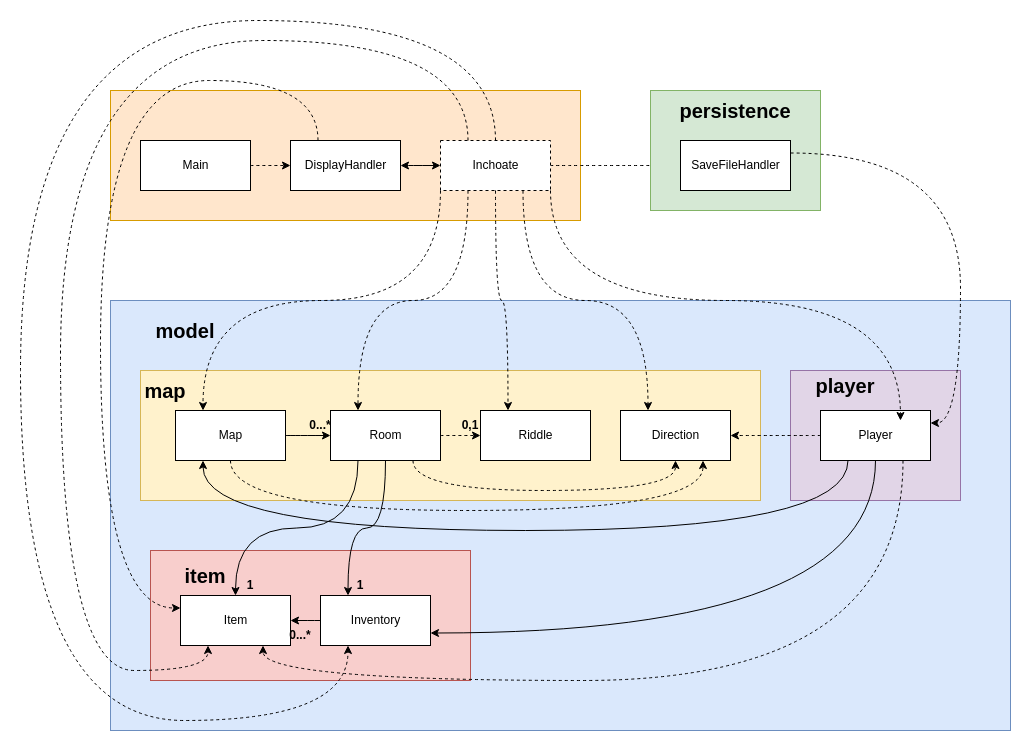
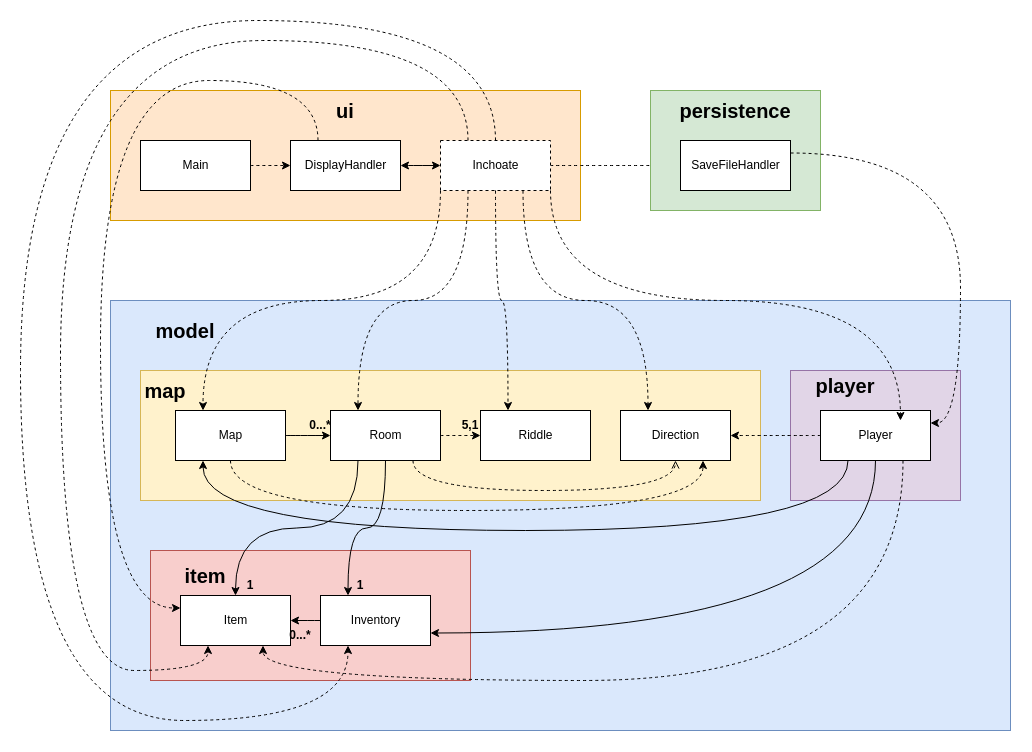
node "ui": added
node "0,1": label "0,1" -> "5,1"
edge "Room" -> "Direction": arrowhead classic -> open
